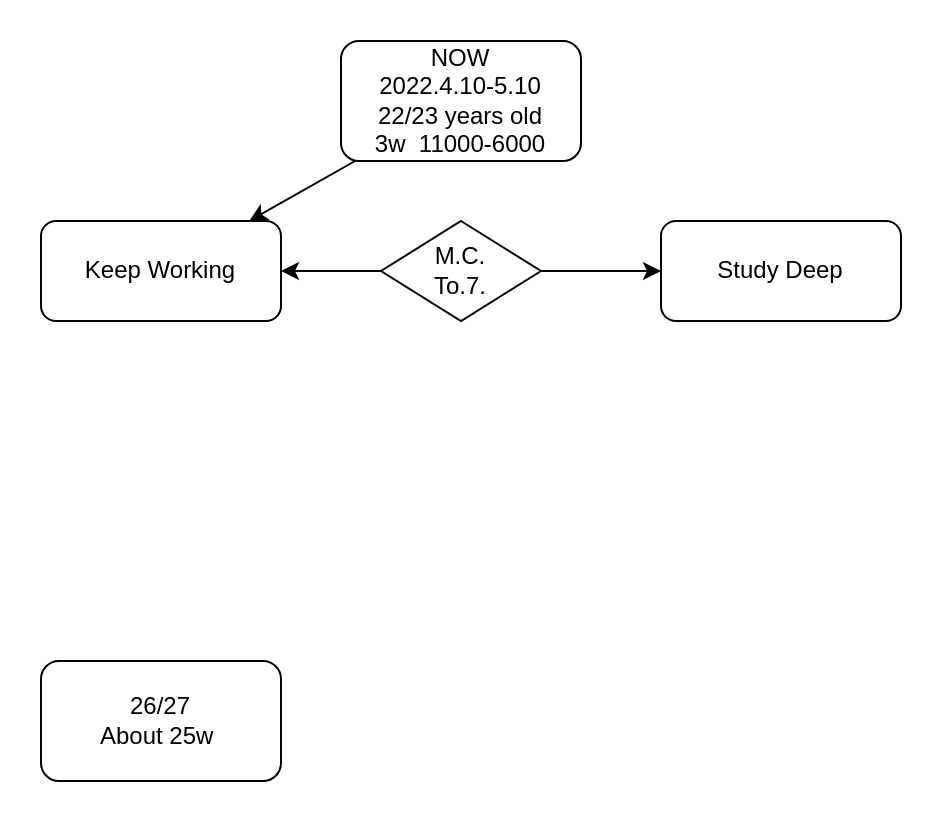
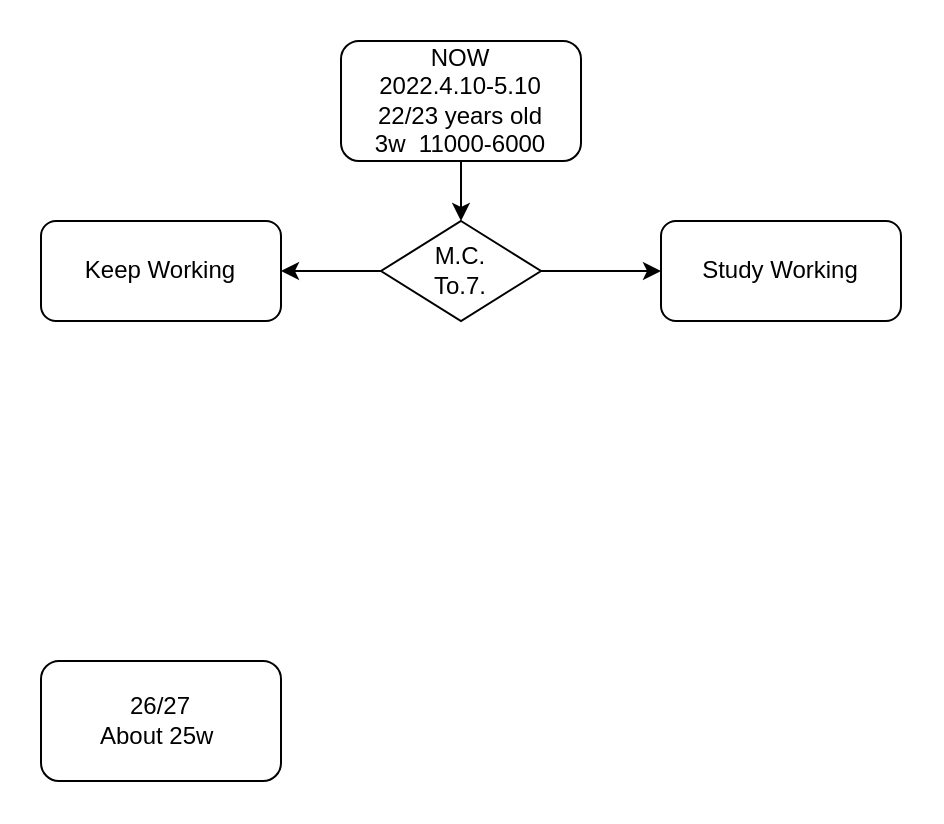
edge "NOW 2022.4.10-5.10 22/23 years old 3w 11000-6000" -> "Keep Working": now "NOW 2022.4.10-5.10 22/23 years old 3w 11000-6000" -> "M.C. To.7."
node "Study Deep": label "Study Deep" -> "Study Working"
